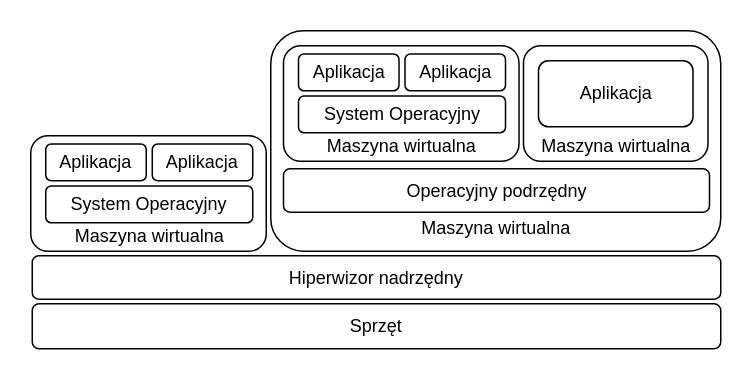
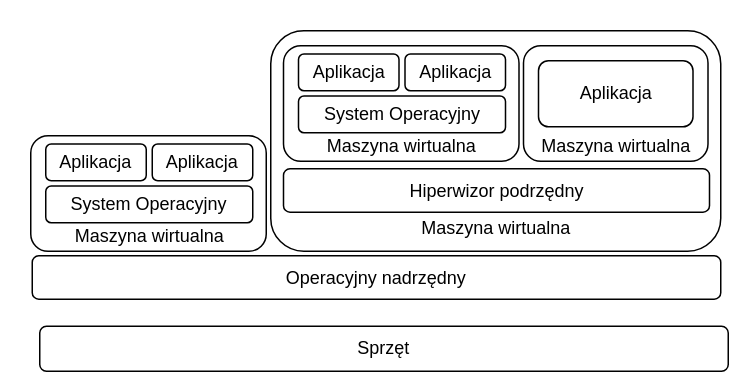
node "Operacyjny podrzędny": label "Operacyjny podrzędny" -> "Hiperwizor podrzędny"
node "Hiperwizor nadrzędny": label "Hiperwizor nadrzędny" -> "Operacyjny nadrzędny"
node "Sprzęt": moved (377, 326) -> (384, 349)
